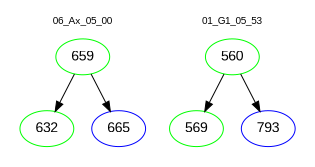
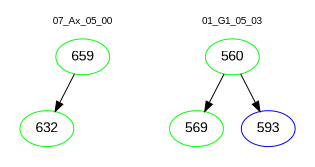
cluster "06_Ax_05_00": label "06_Ax_05_00" -> "07_Ax_05_00"
cluster "01_G1_05_53": label "01_G1_05_53" -> "01_G1_05_03"
node "665": removed
node "793": label "793" -> "593"
